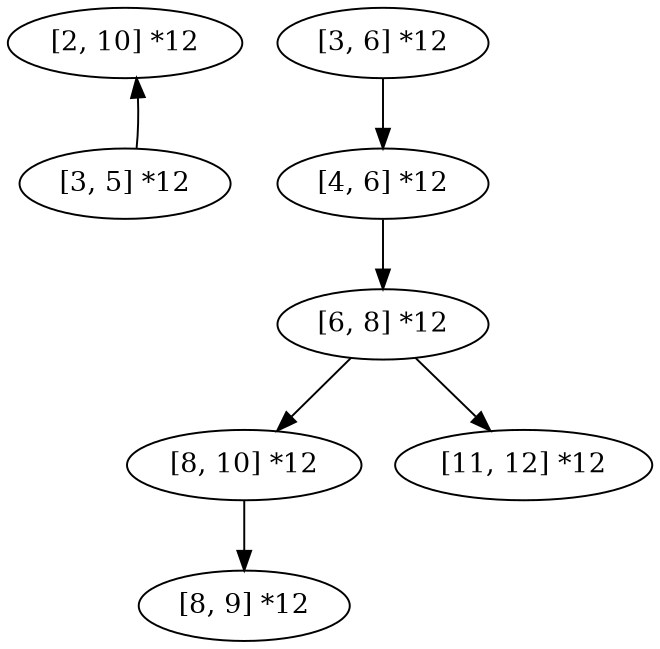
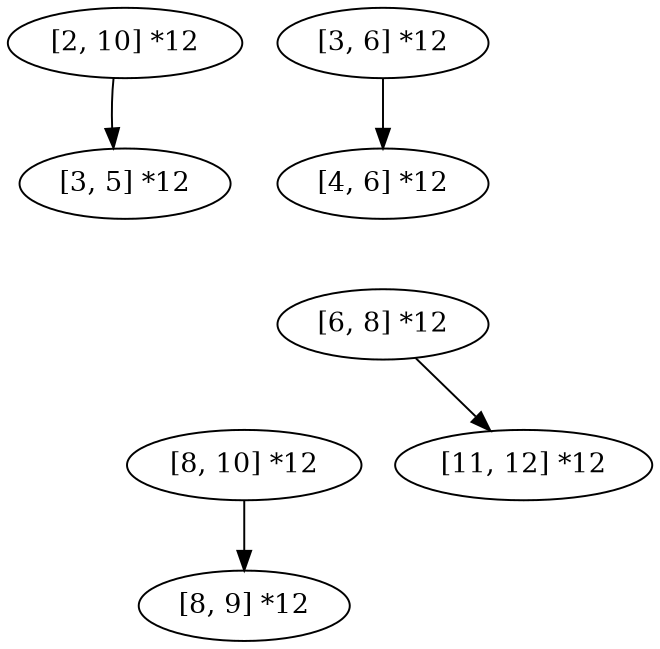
edge "[3, 5] *12" -> "[2, 10] *12": reversed
edge "[4, 6] *12" -> "[6, 8] *12": removed
edge "[6, 8] *12" -> "[8, 10] *12": removed
